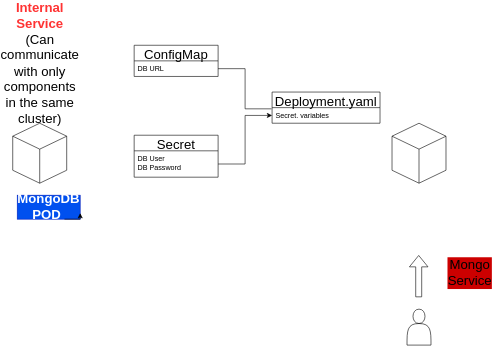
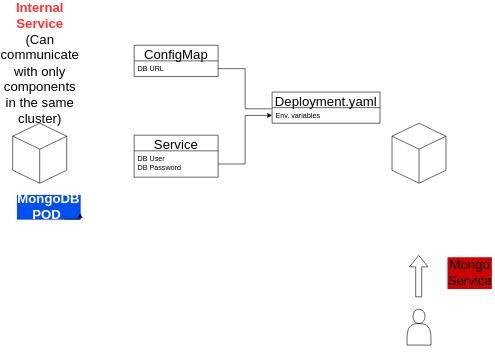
node "Secret. variables": label "Secret. variables" -> "Env. variables"
node "Secret": label "Secret" -> "Service"
